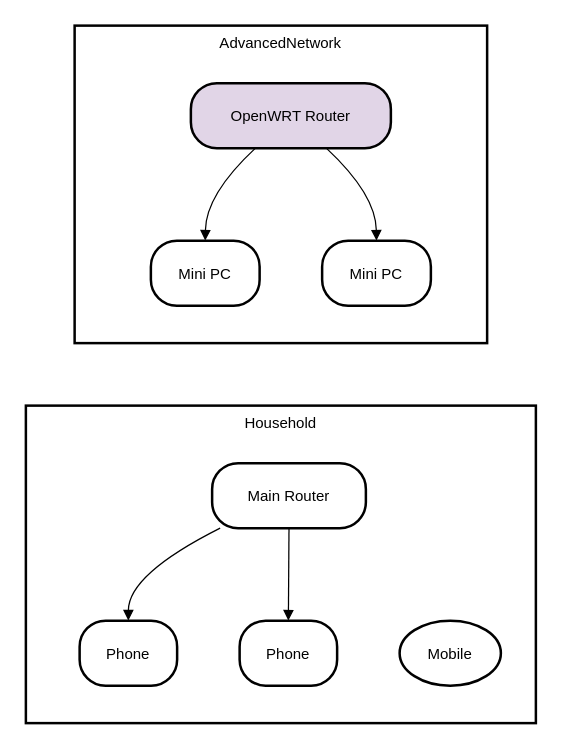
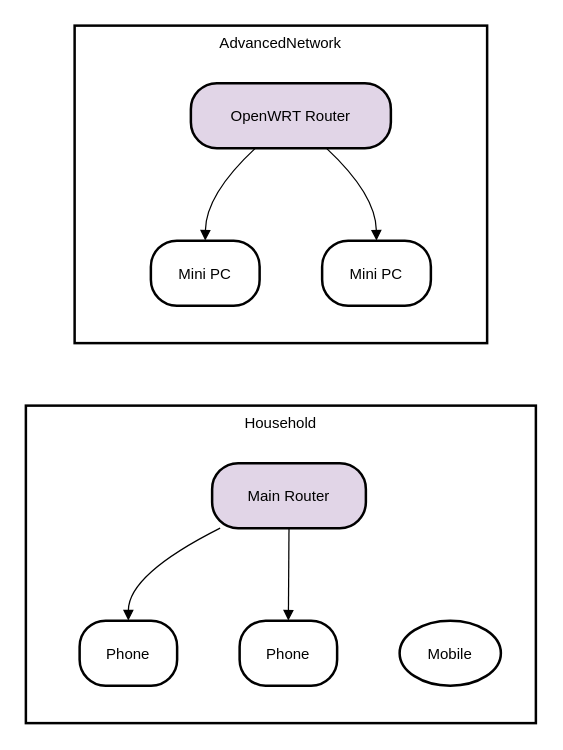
node "Main Router": fillcolor #ffffff -> #e1d5e7
